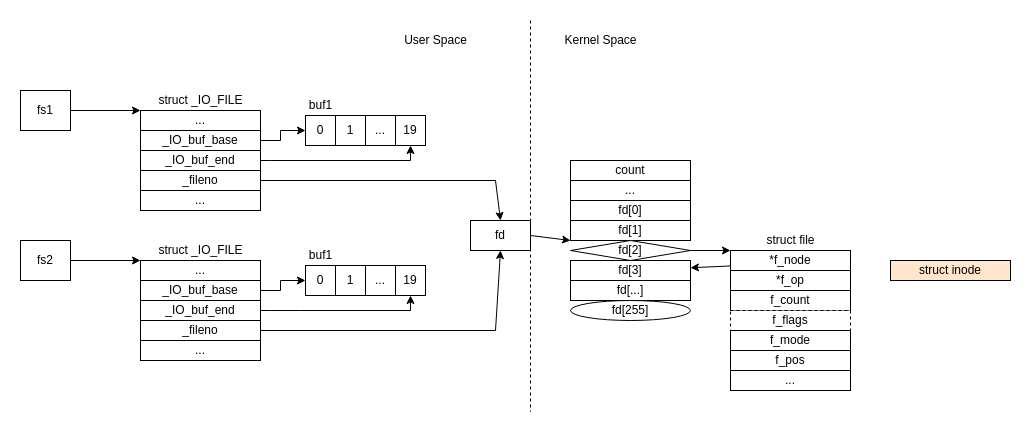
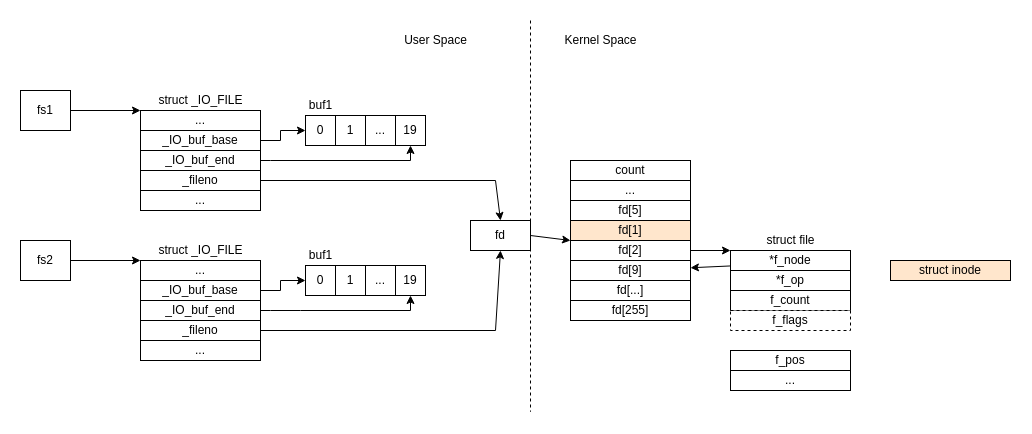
node "fd[0]": label "fd[0]" -> "fd[5]"
node "fd[1]": fillcolor #ffffff -> #ffe6cc
node "fd[2]": shape diamond -> rectangle
node "fd[3]": label "fd[3]" -> "fd[9]"
node "fd[255]": shape ellipse -> rectangle
node "f_mode": removed
